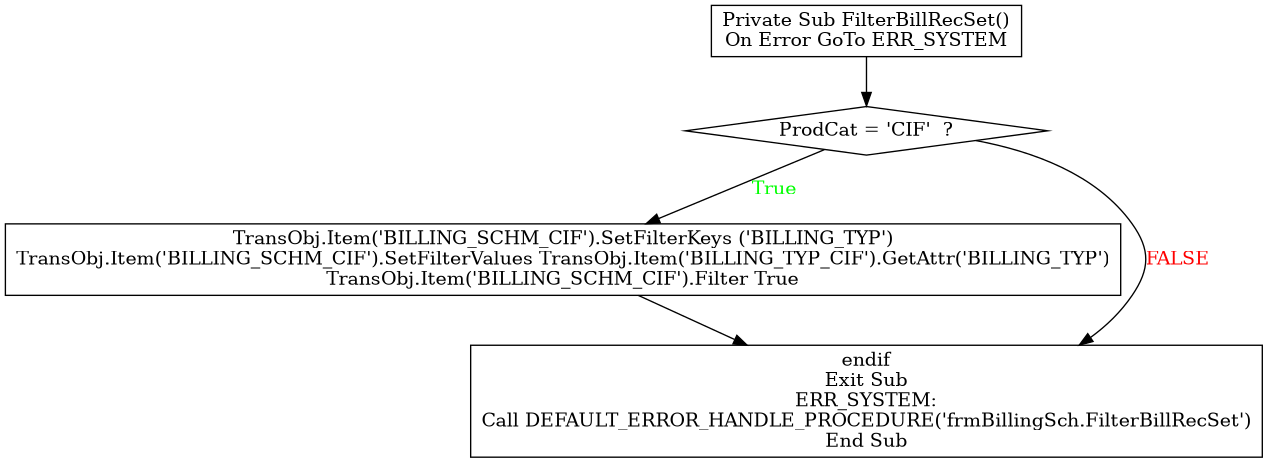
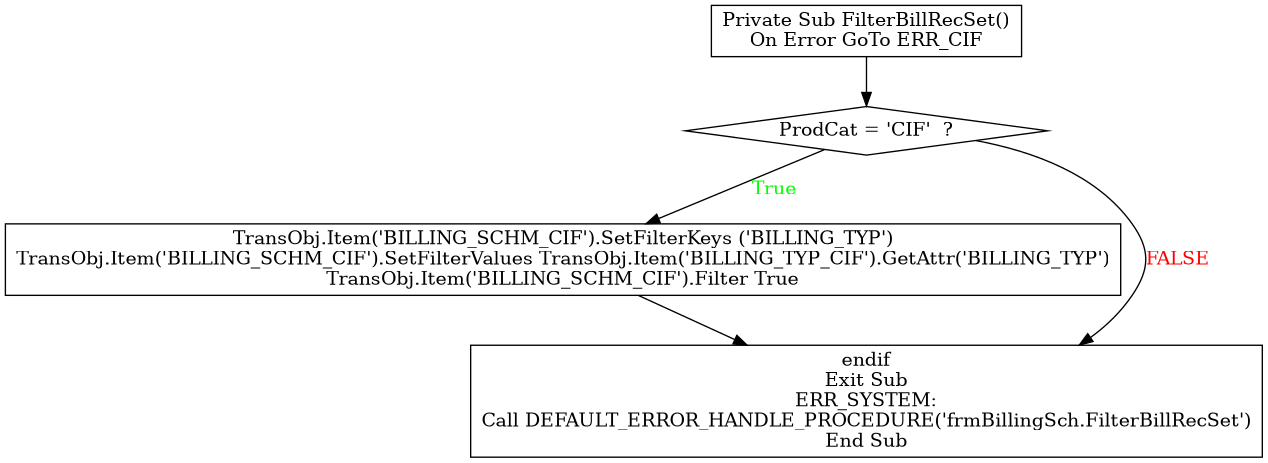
node "Private Sub FilterBillRecSet() On Error GoTo ERR_SYSTEM": label "Private Sub FilterBillRecSet() On Error GoTo ERR_SYSTEM" -> "Private Sub FilterBillRecSet() On Error GoTo ERR_CIF"
